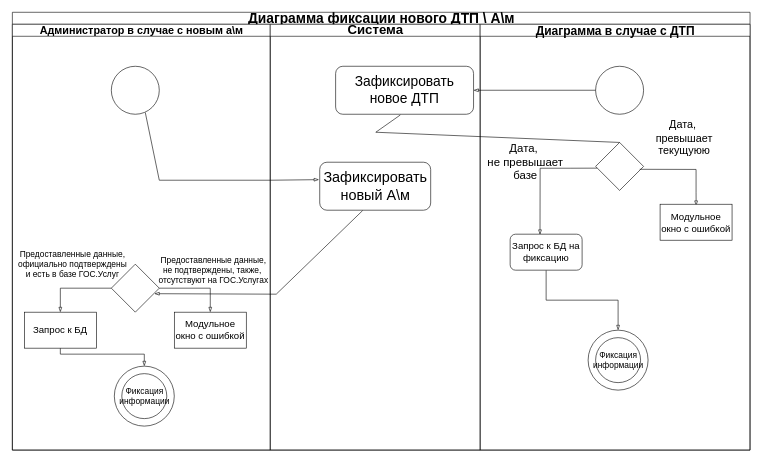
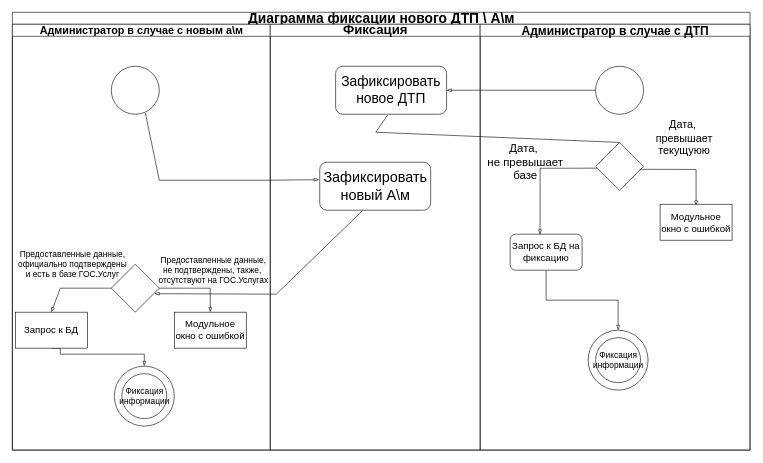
node "Система": label "Система" -> "Фиксация"
node "Диаграмма в случае с ДТП": label "Диаграмма в случае с ДТП" -> "Администратор в случае с ДТП"
node "Зафиксировать новое ДТП": size 138x48 -> 111x48
node "Запрос к БД": moved (60, 330) -> (51, 330)
